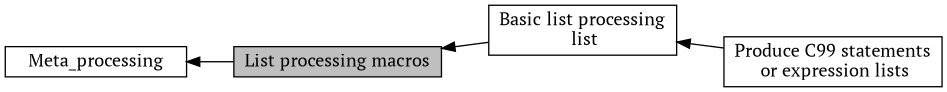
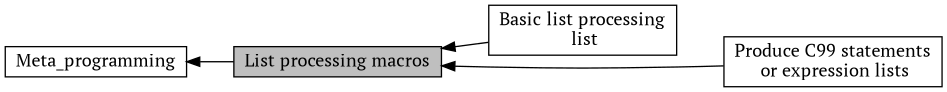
edge "Produce C99 statements or expression lists" -> "Basic list processing list": now "Produce C99 statements or expression lists" -> "List processing macros"
node "Meta_processing": label "Meta_processing" -> "Meta_programming"
